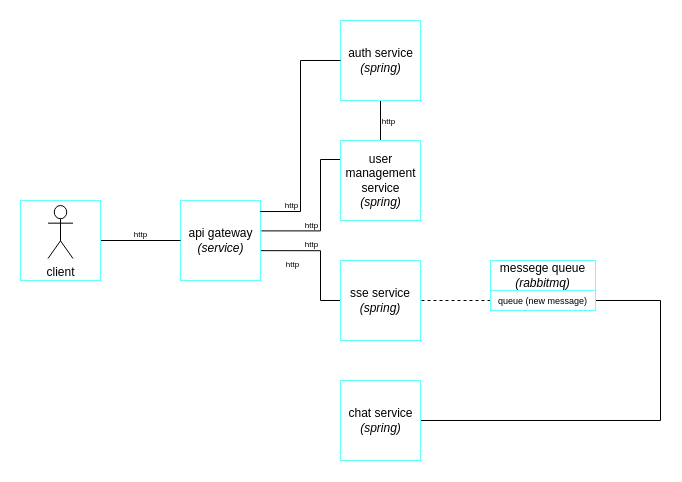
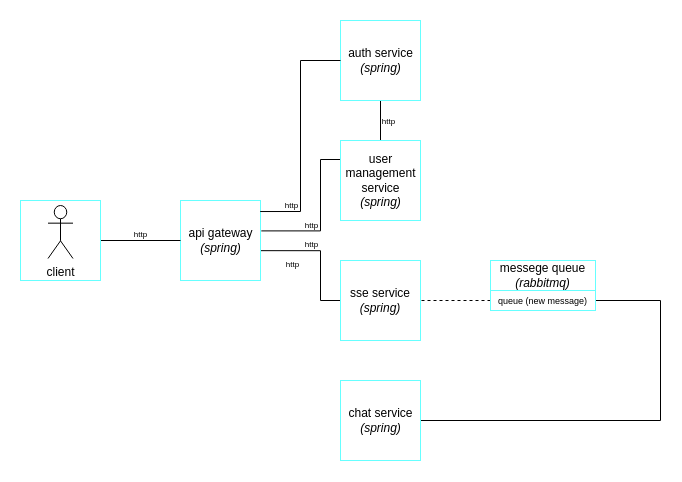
node "api gateway (service)": label "api gateway (service)" -> "api gateway (spring)"
